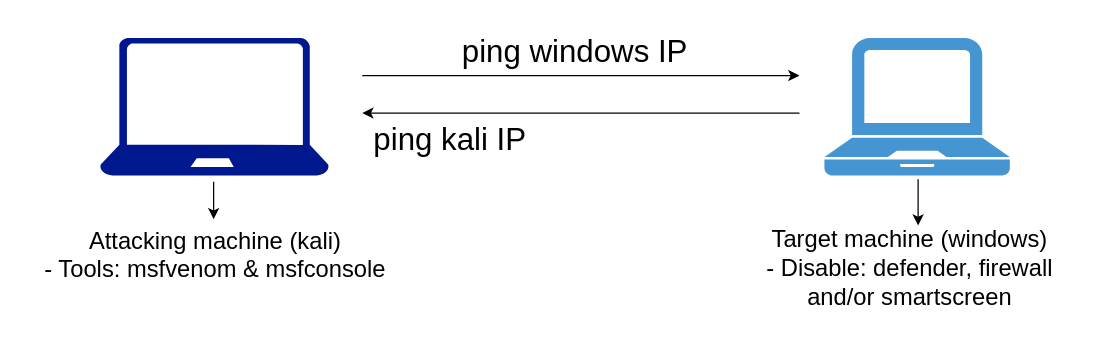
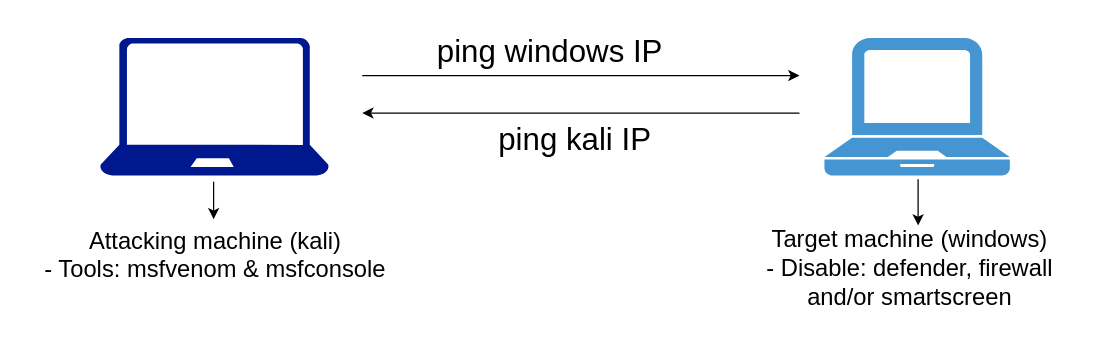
node "ping windows IP": moved (574, 51) -> (549, 51)
node "ping kali IP": moved (449, 138) -> (574, 138)
